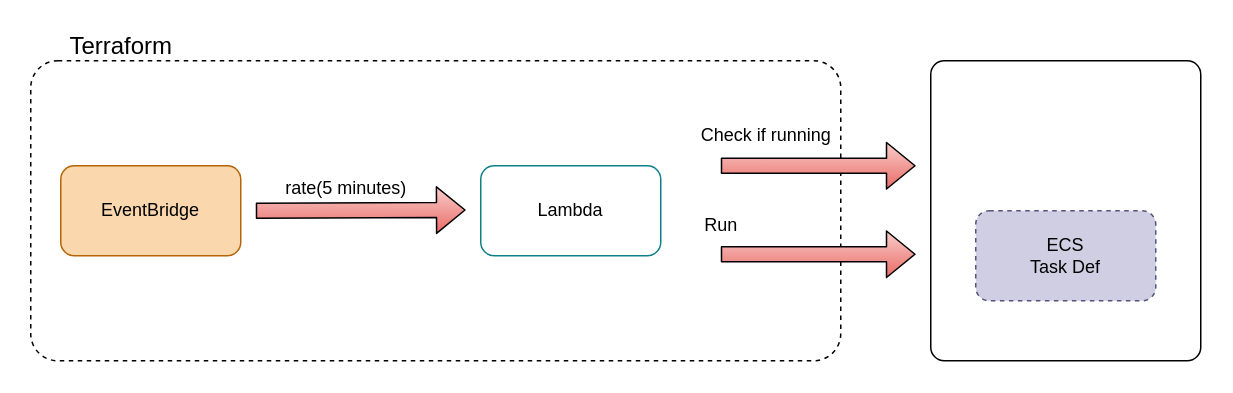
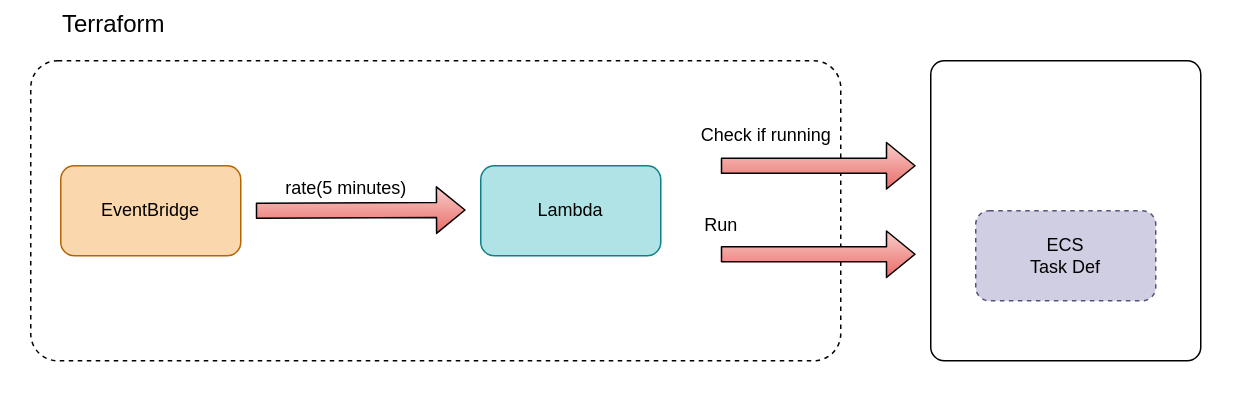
node "Terraform": moved (121, 46) -> (113, 23)
node "Lambda": fillcolor #ffffff -> #b0e3e6
